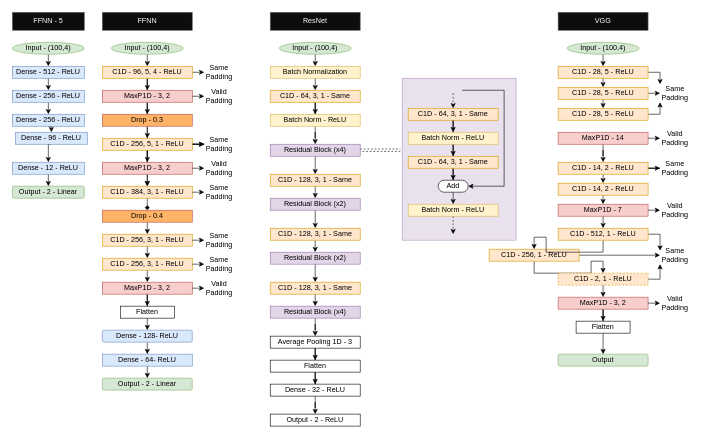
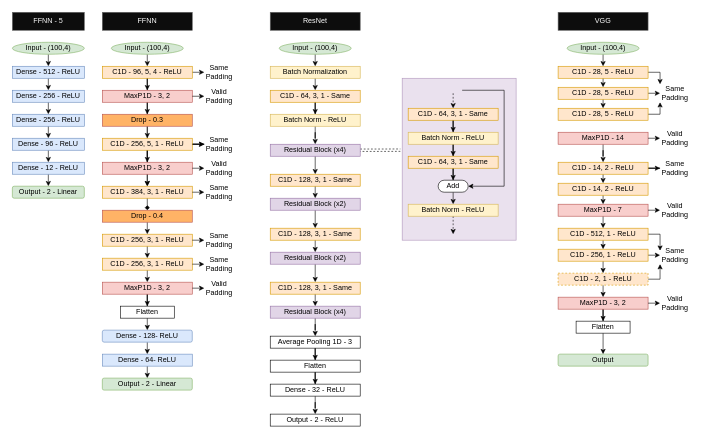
node "Dense - 96 - ReLU": moved (51, 138) -> (48, 144)
node "C1D - 256, 1 - ReLU": moved (534, 255) -> (603, 255)
